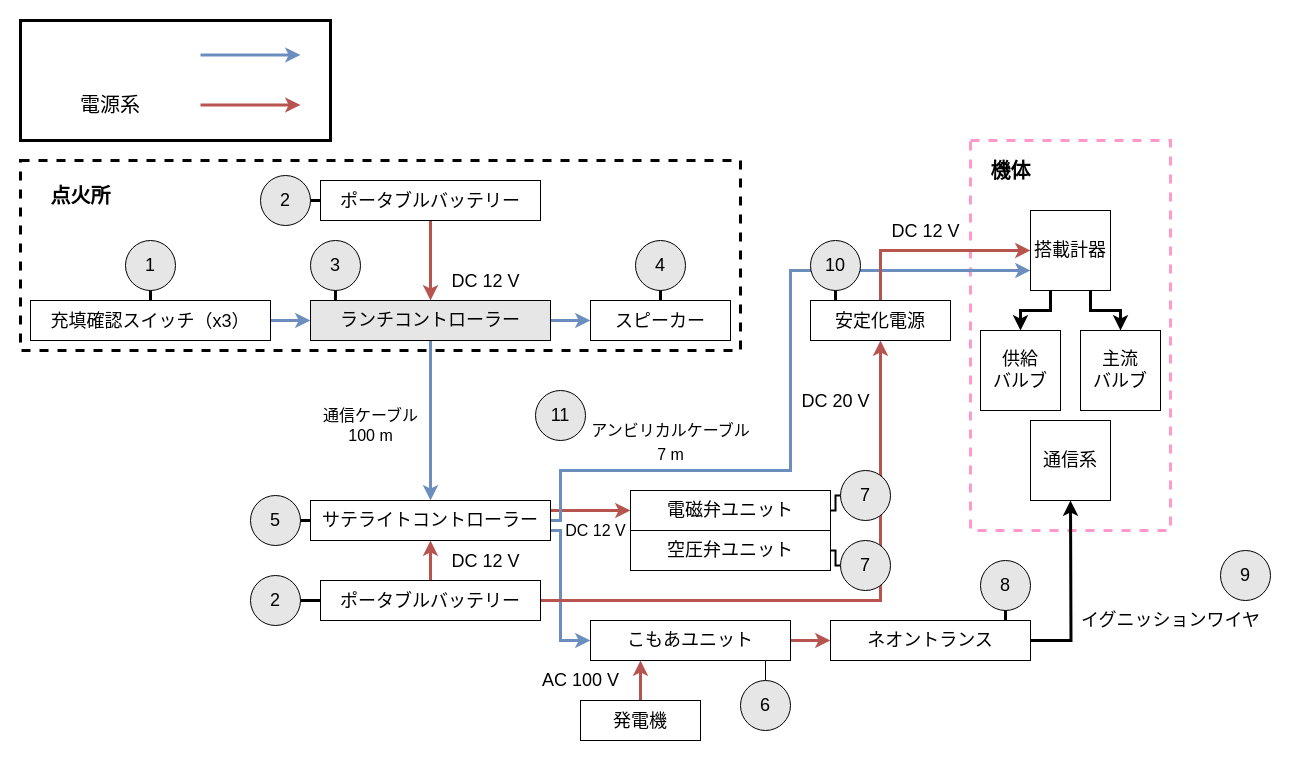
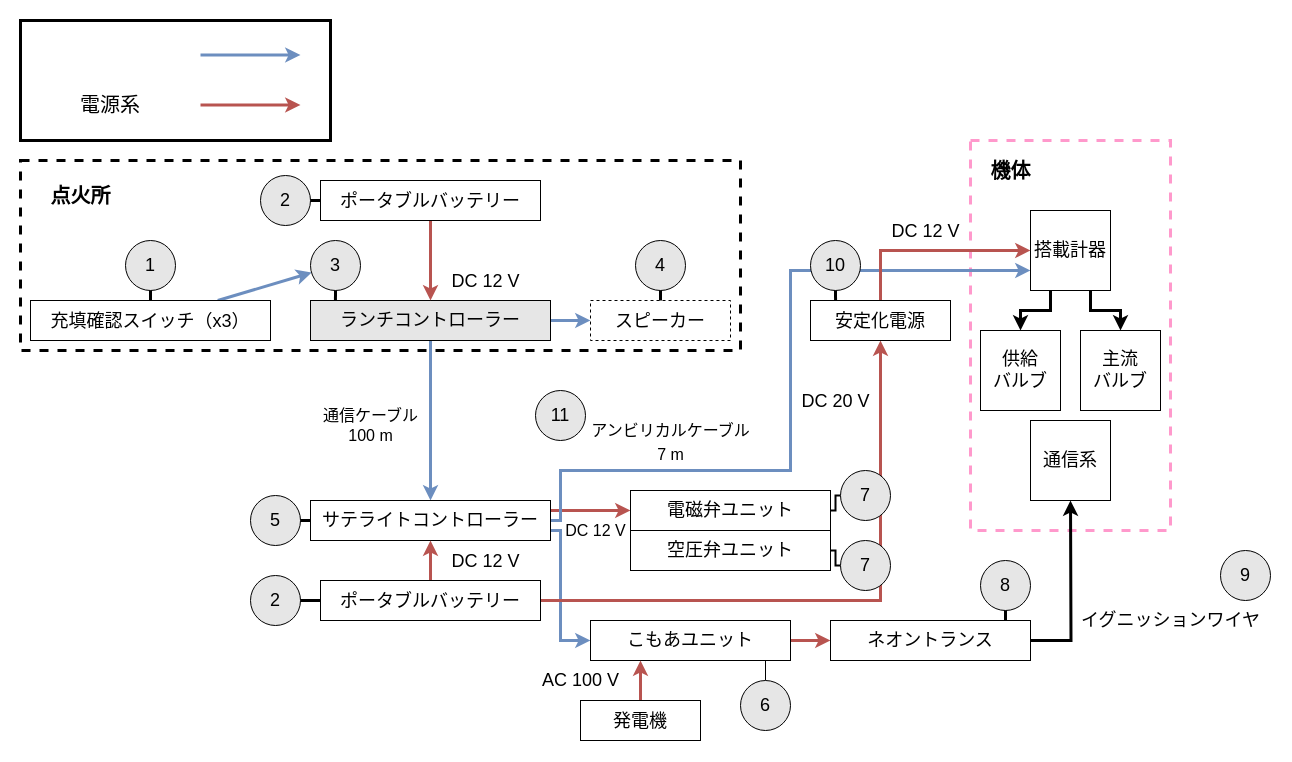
edge "充填確認スイッチ（x3）" -> "ランチコントローラー": now "充填確認スイッチ（x3）" -> "3"
node "スピーカー": style solid -> dashed
